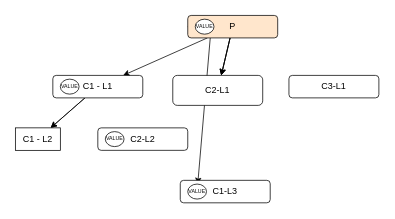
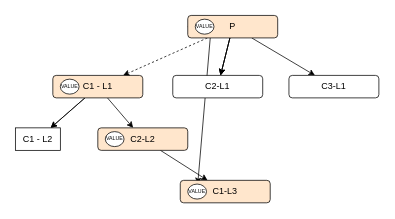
edge "P" -> "C3-L1": added
edge "P" -> "C1 - L1": style solid -> dashed
node "C1 - L1": fillcolor #ffffff -> #ffe6cc
node "C2-L1": size 90x30 -> 90x23
edge "C1 - L1" -> "C2-L2": added
node "C2-L2": fillcolor #ffffff -> #ffe6cc
edge "C2-L2" -> "C1-L3": added
node "C1-L3": fillcolor #ffffff -> #ffe6cc
